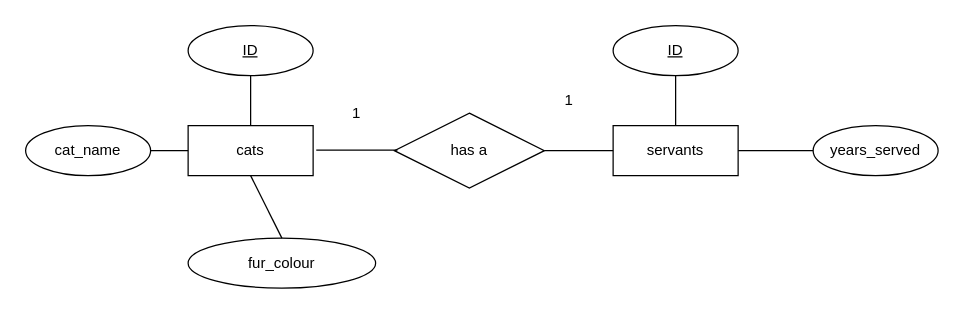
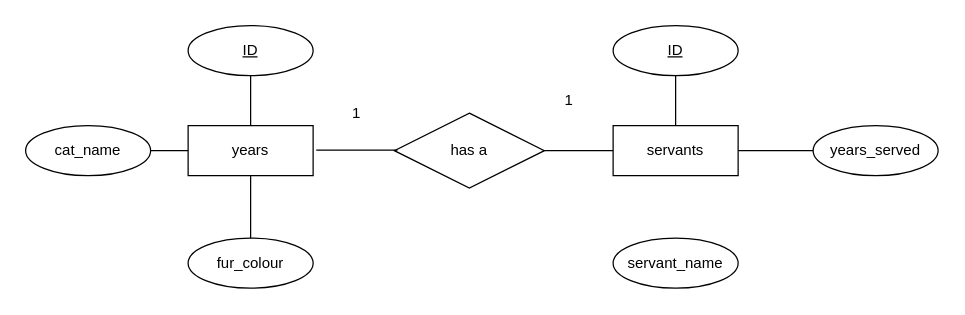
node "cats": label "cats" -> "years"
node "fur_colour": size 188x50 -> 125x50
node "servant_name": added
